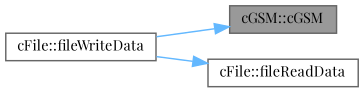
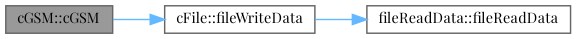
edge "cFile::fileWriteData" -> "cGSM::cGSM": reversed
node "cFile::fileReadData": label "cFile::fileReadData" -> "fileReadData::fileReadData"
